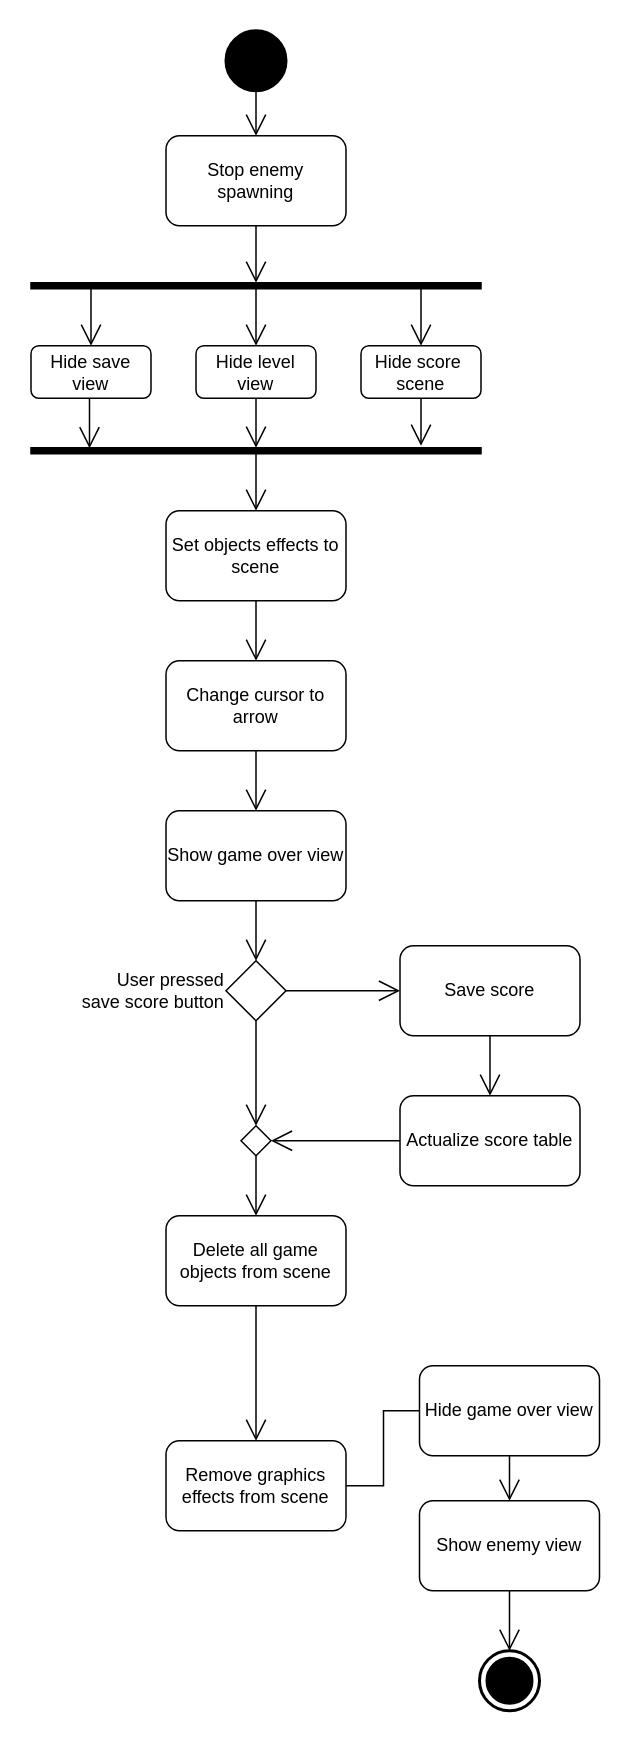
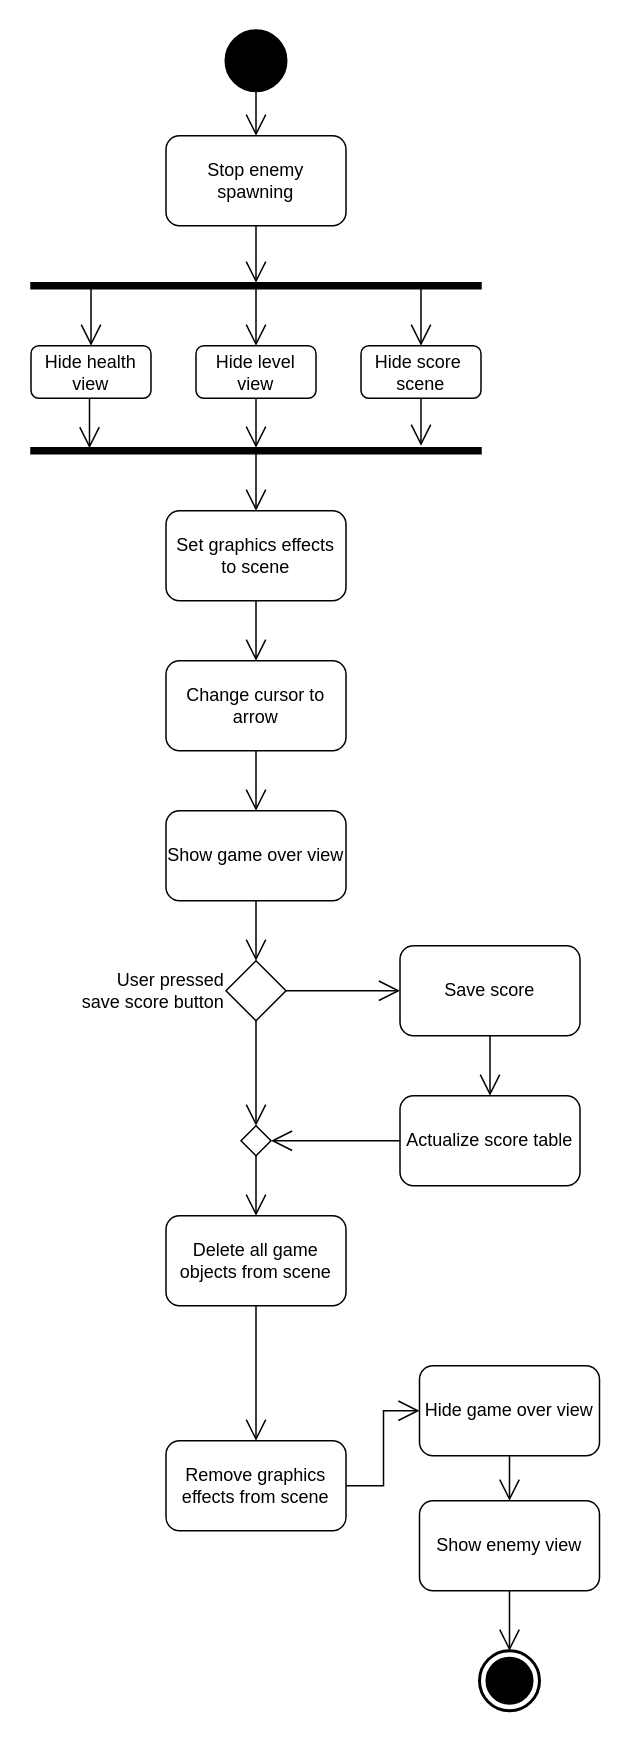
node "Hide save view": label "Hide save view" -> "Hide health view"
node "Set objects effects to scene": label "Set objects effects to scene" -> "Set graphics effects to scene"
edge "Hide game over view" -- "Remove graphics effects from scene": arrowhead none -> open
